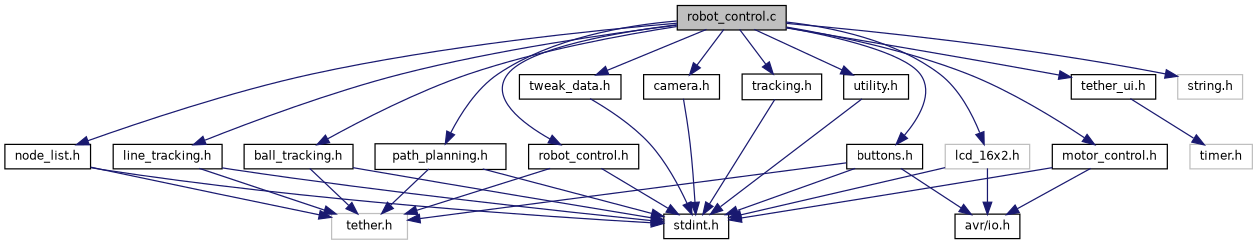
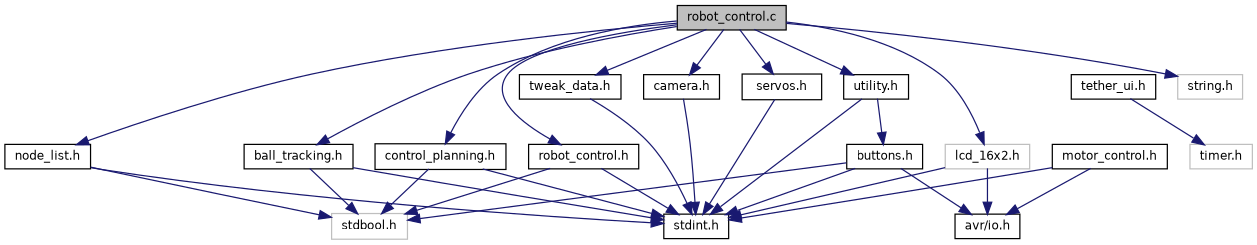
edge "robot_control.c" -> "tether_ui.h": removed
edge "robot_control.c" -> "buttons.h": now "utility.h" -> "buttons.h"
edge "robot_control.c" -> "motor_control.h": removed
node "tracking.h": label "tracking.h" -> "servos.h"
node "line_tracking.h": removed
node "path_planning.h": label "path_planning.h" -> "control_planning.h"
node "tether.h": label "tether.h" -> "stdbool.h"
